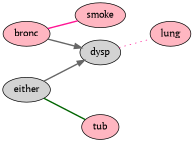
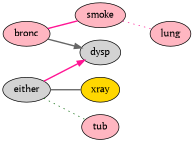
edge "lung" -- "dysp": now "lung" -- "smoke"
edge "either" -> "dysp": color gray40 -> deeppink
node "xray": added
edge "either" -- "tub": style bold -> dotted
